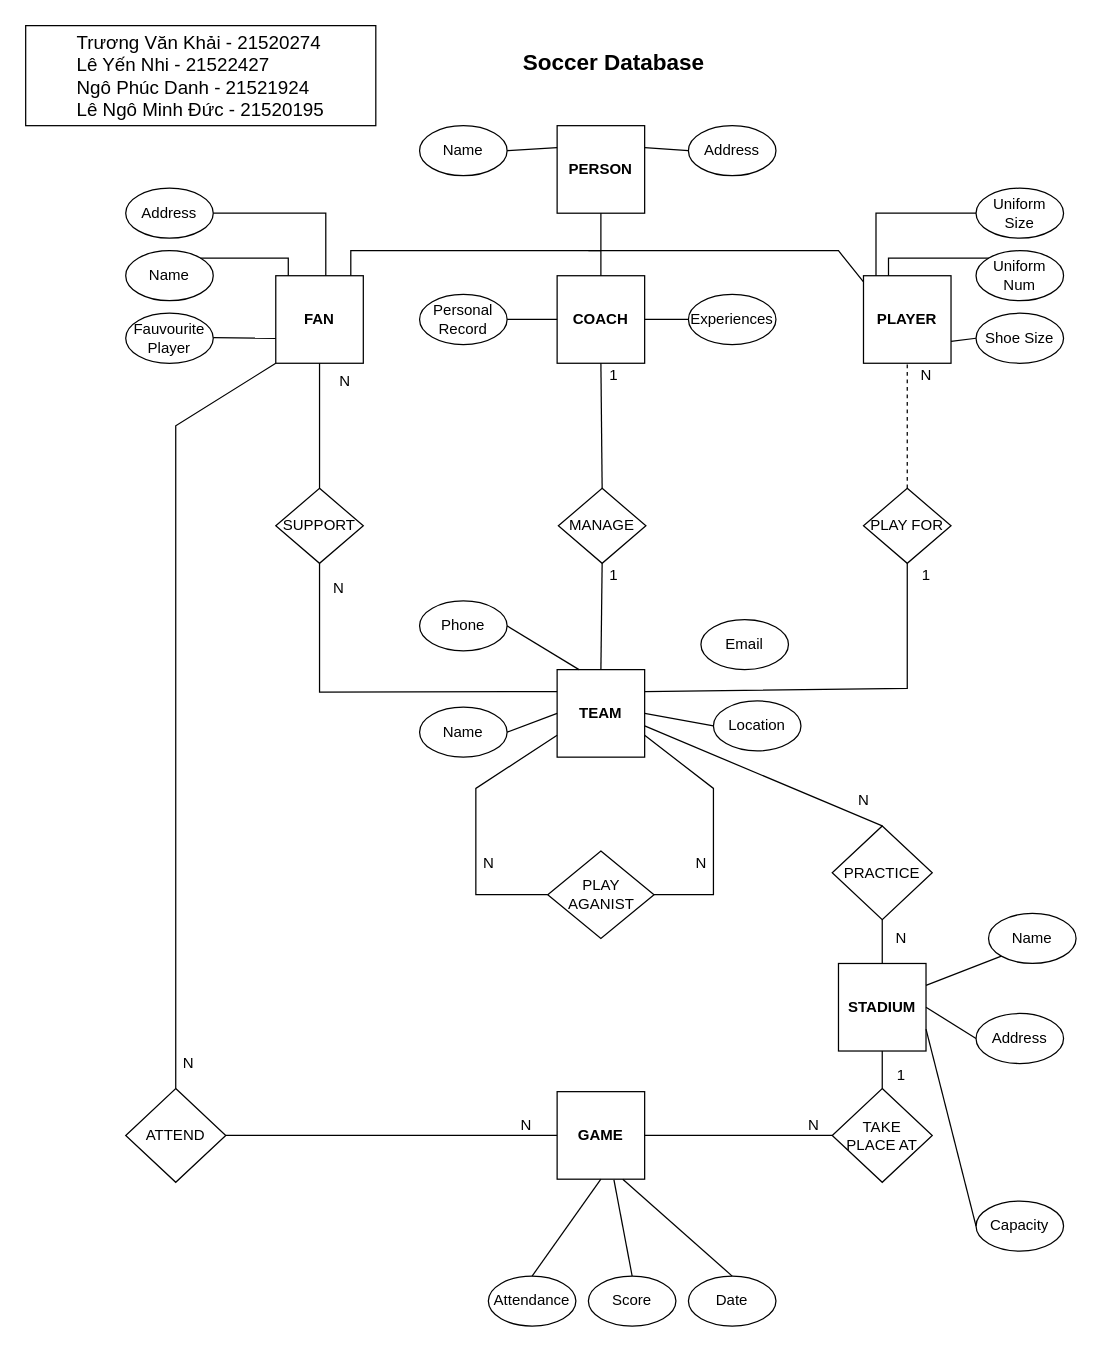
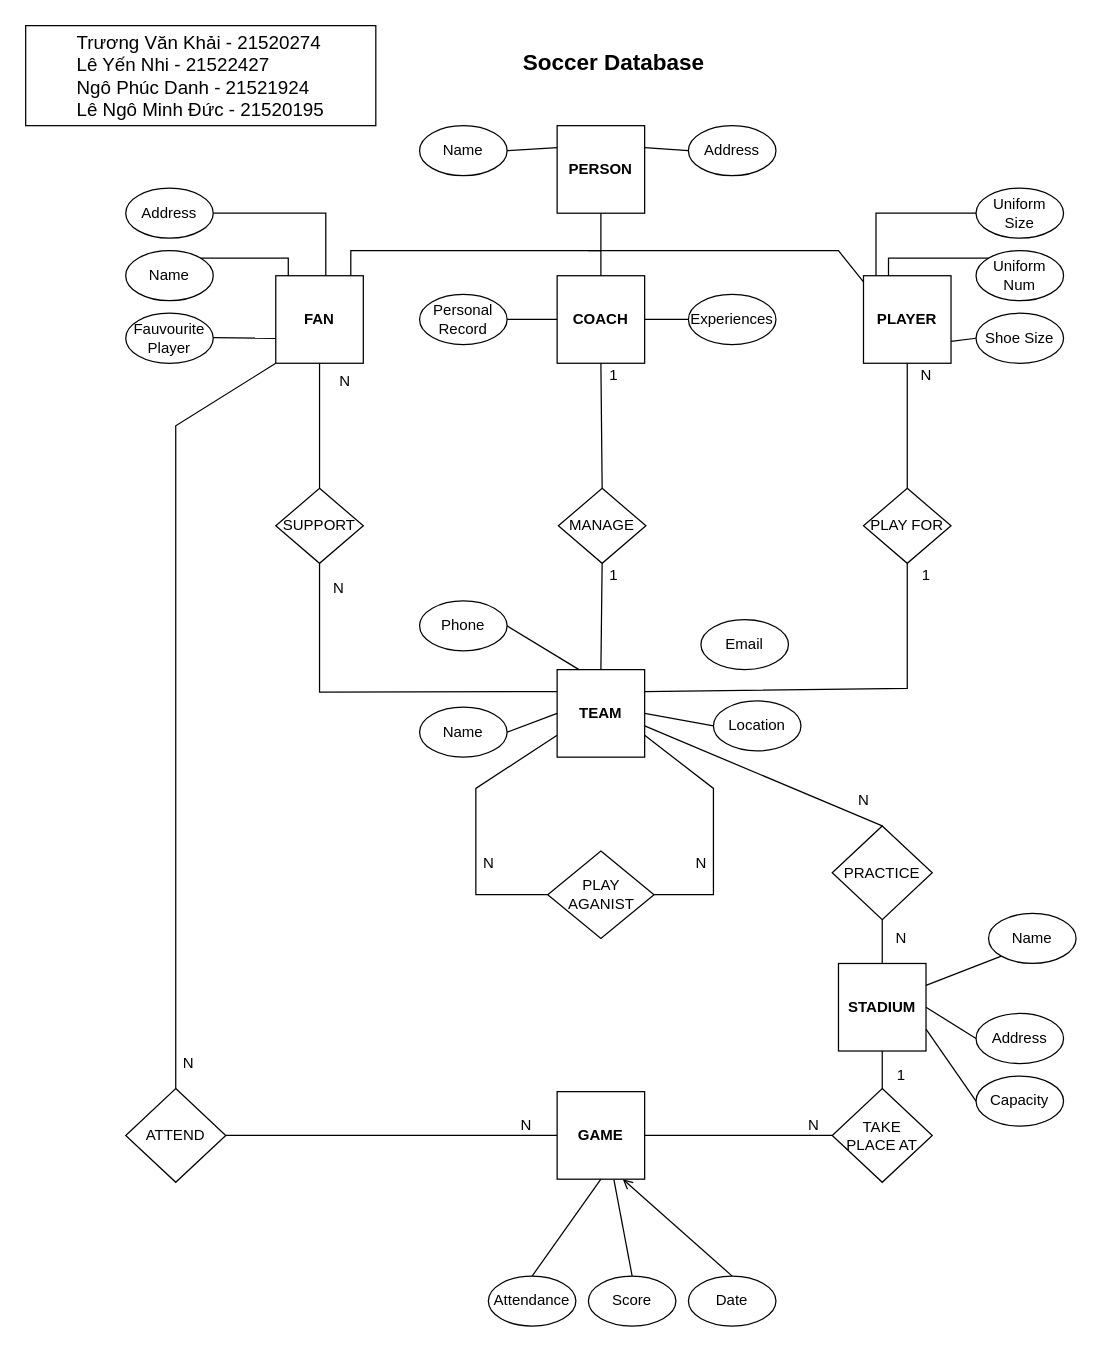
edge "PLAYER" -- "PLAY FOR": style dashed -> solid
edge "GAME" -- "Date": arrowhead none -> open
node "Capacity": moved (1019, 1226) -> (1019, 1101)
